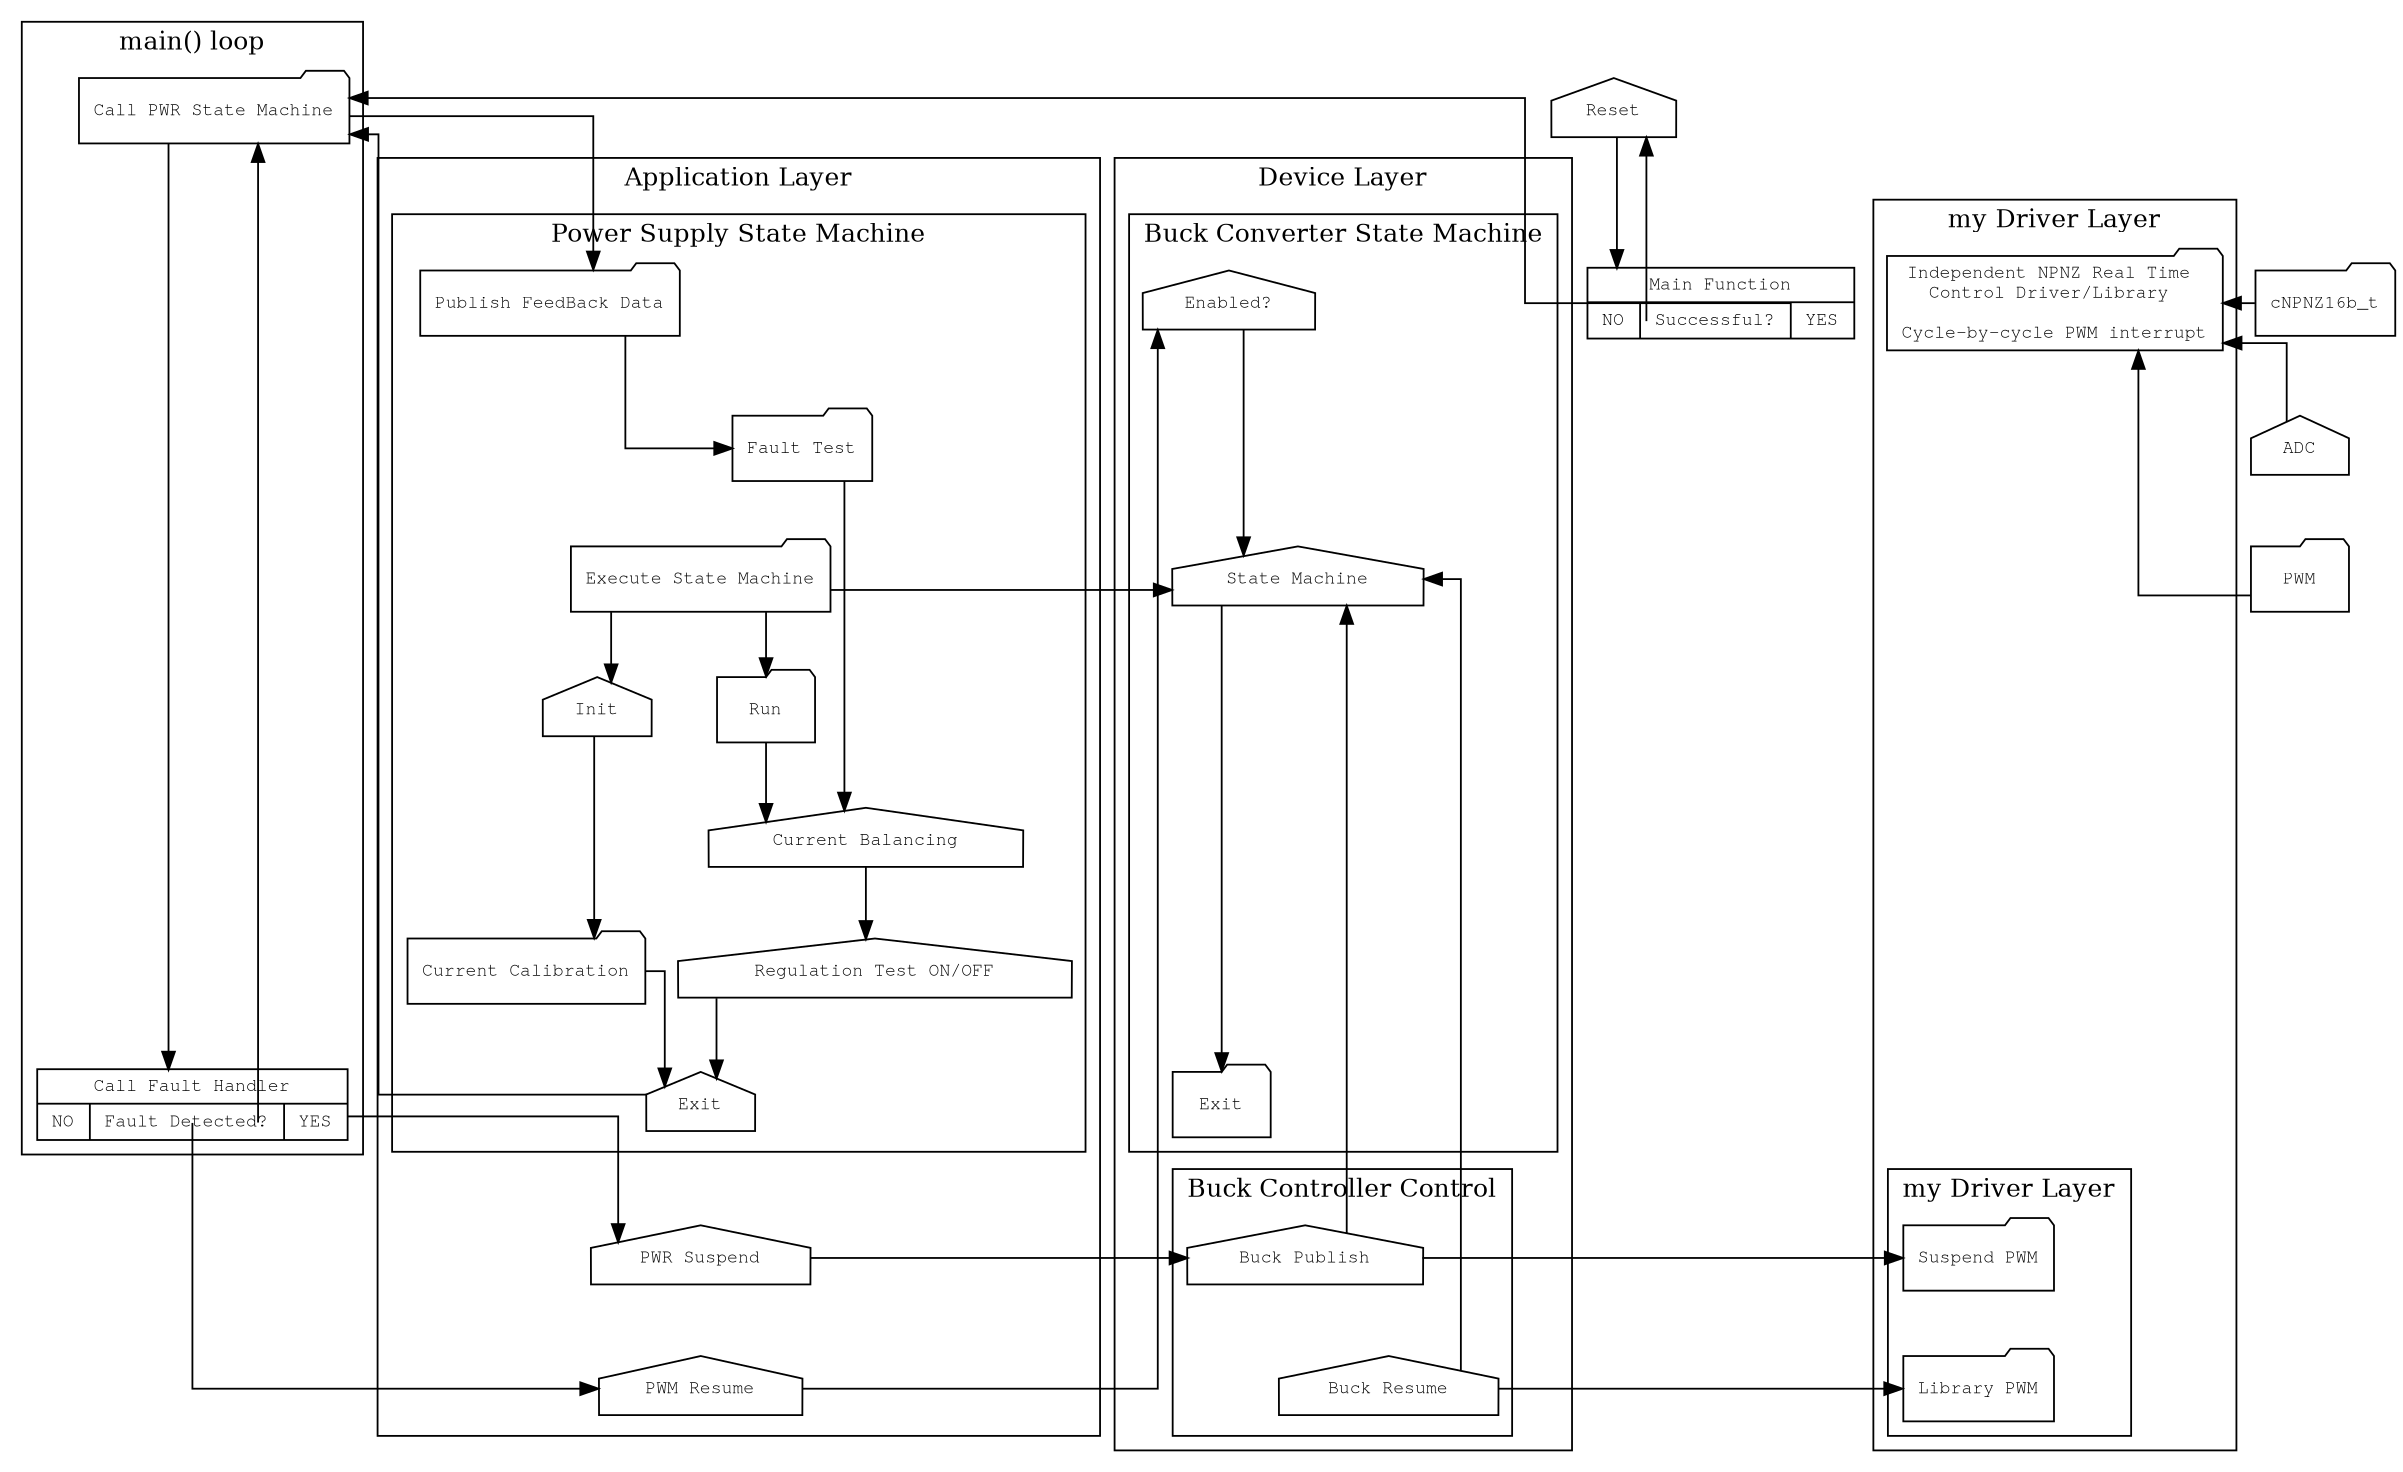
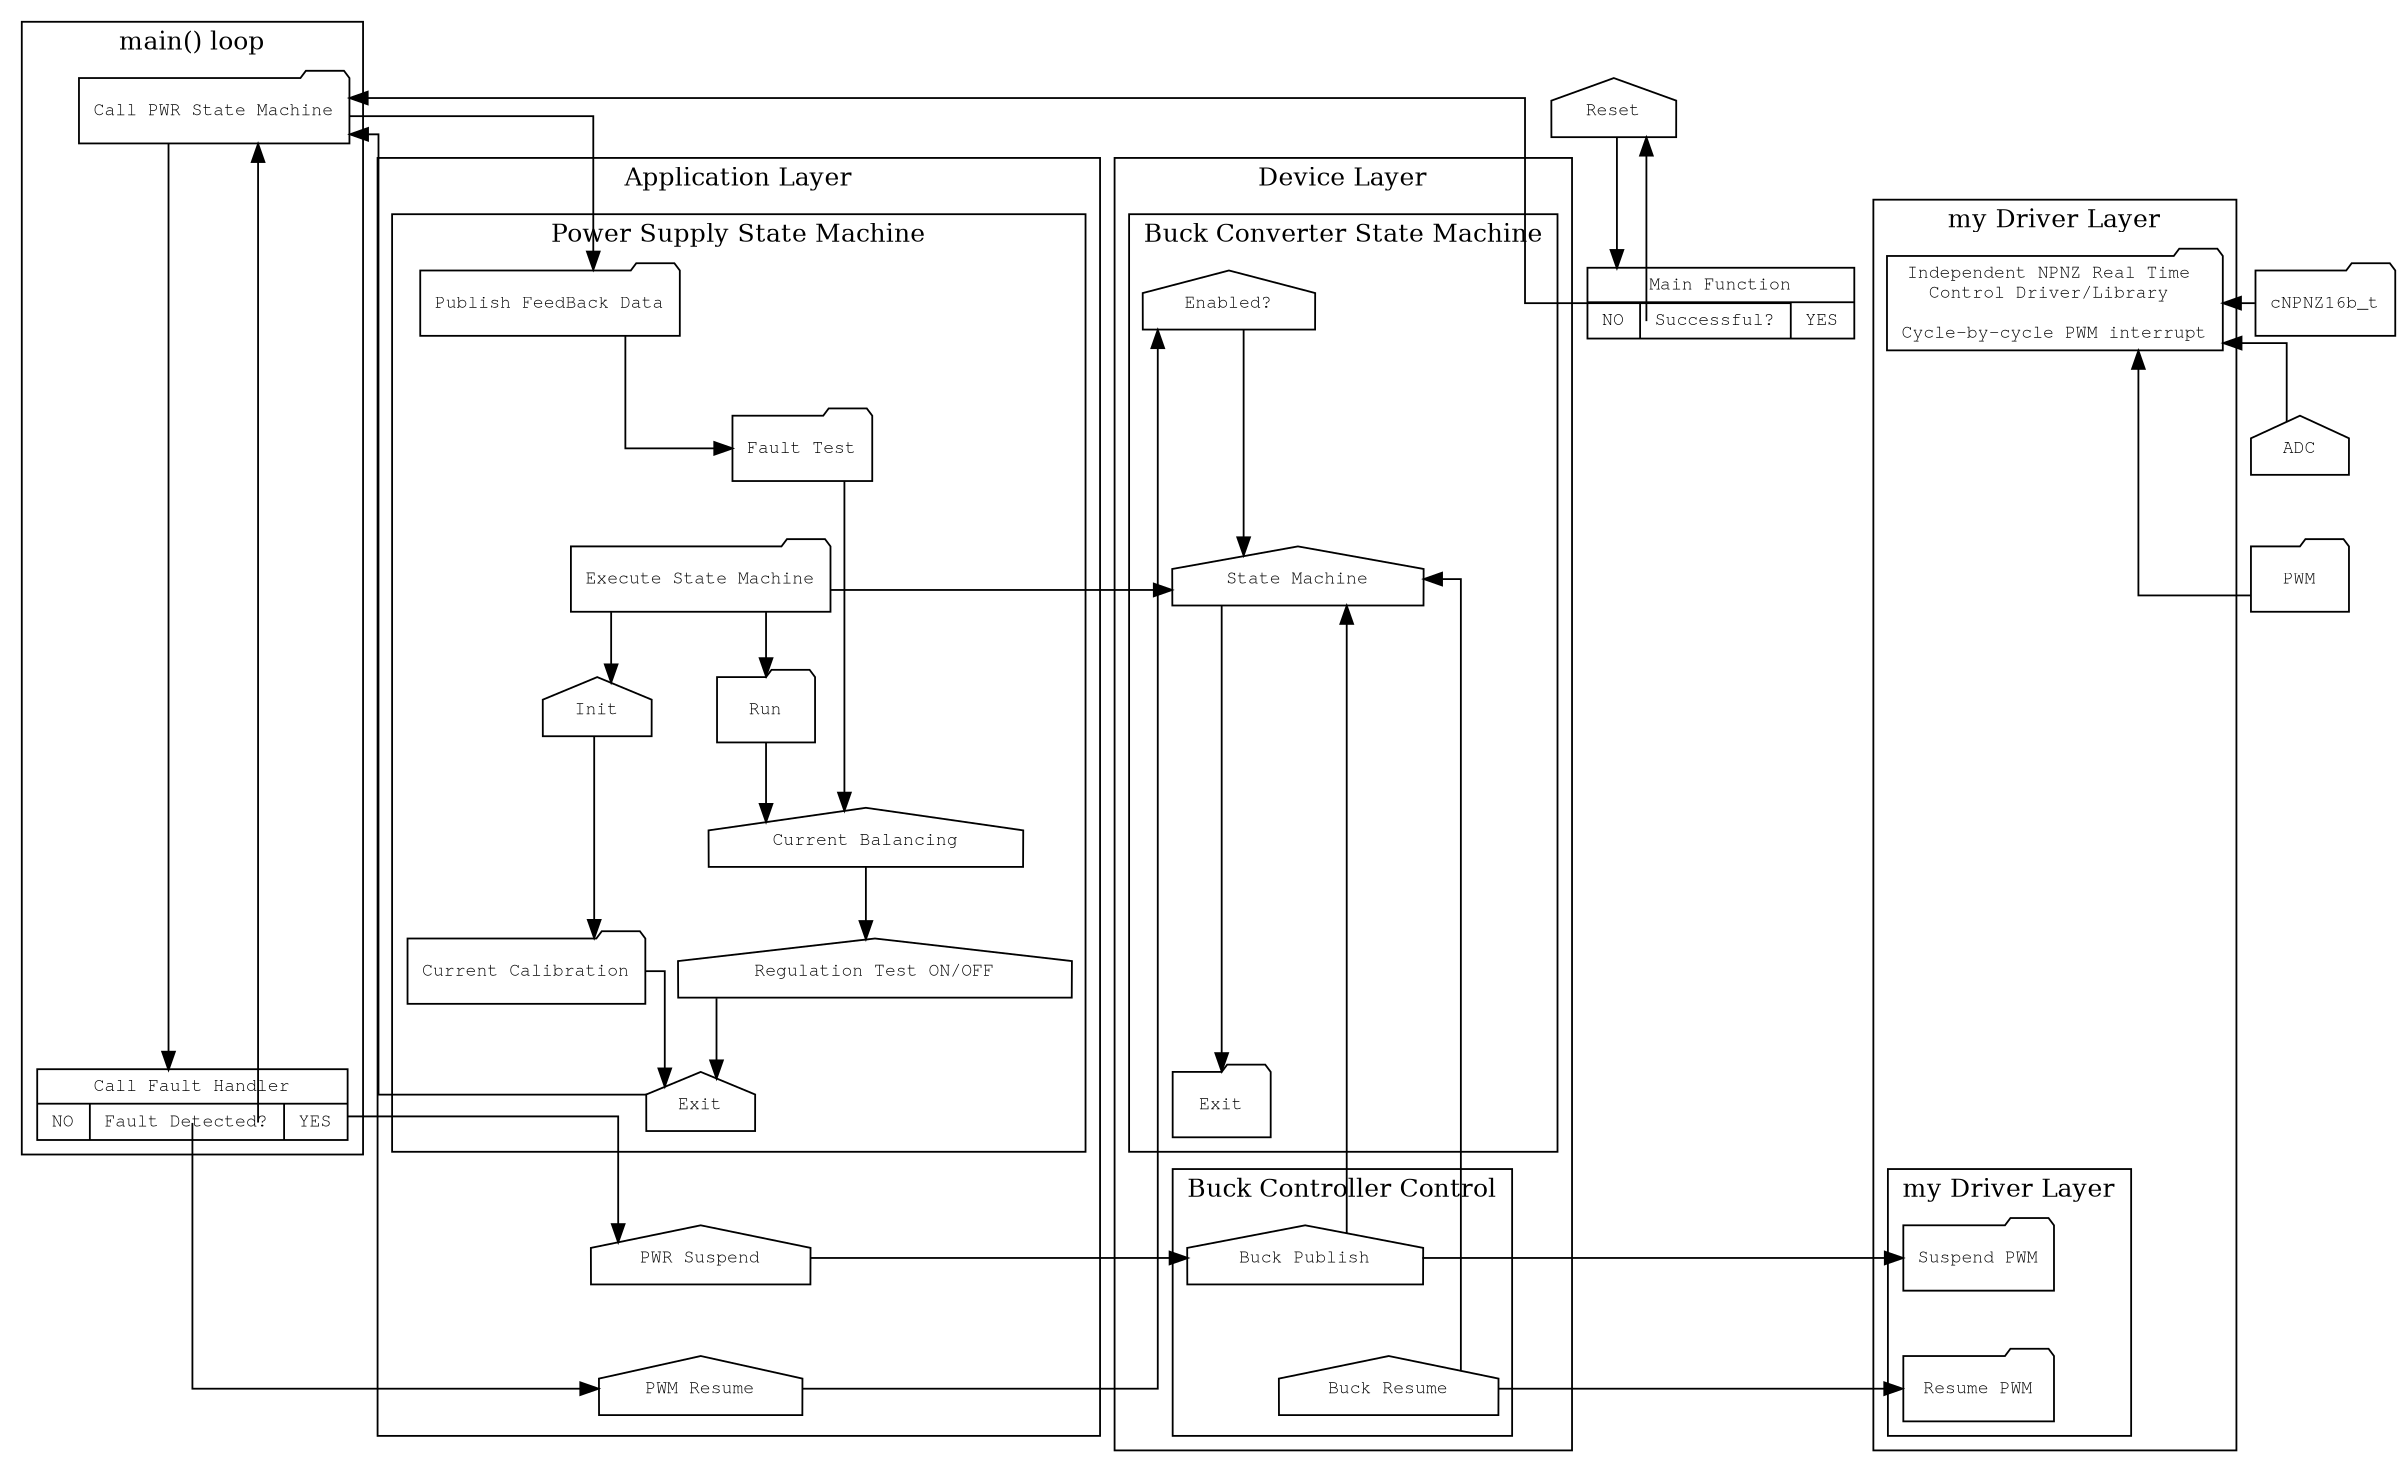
node "Library PWM": label "Library PWM" -> "Resume PWM"
